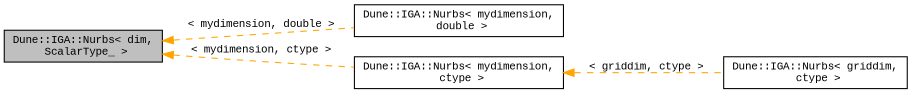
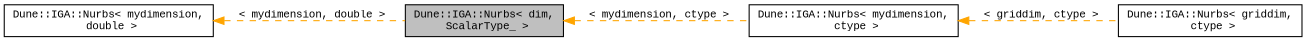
edge "Dune::IGA::Nurbs< mydimension, double >" -> "Dune::IGA::Nurbs< dim, ScalarType_ >": reversed
